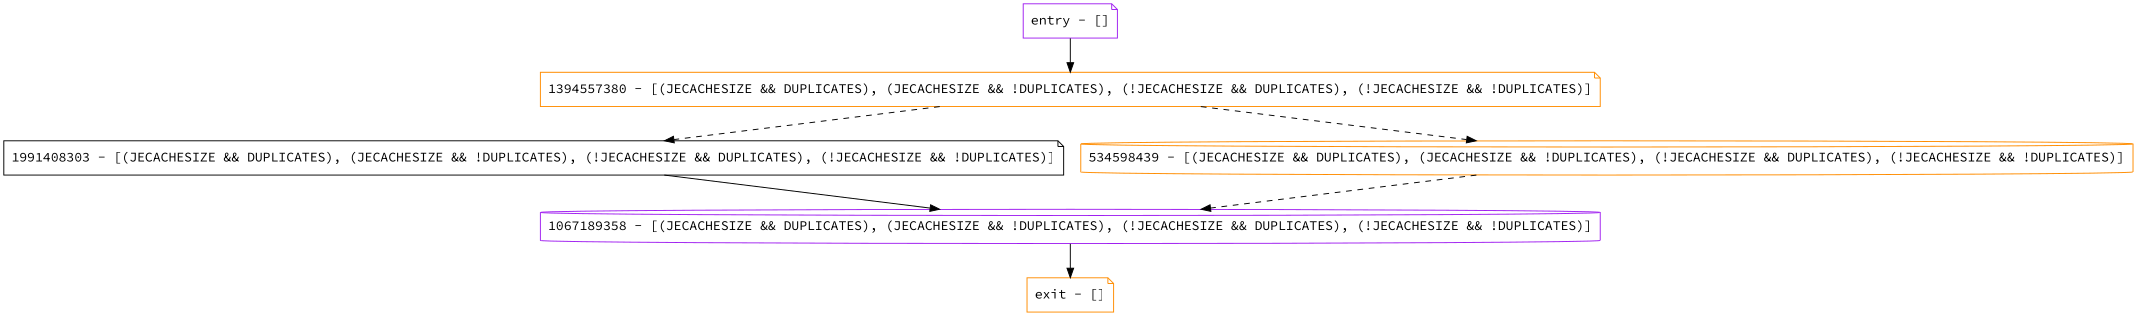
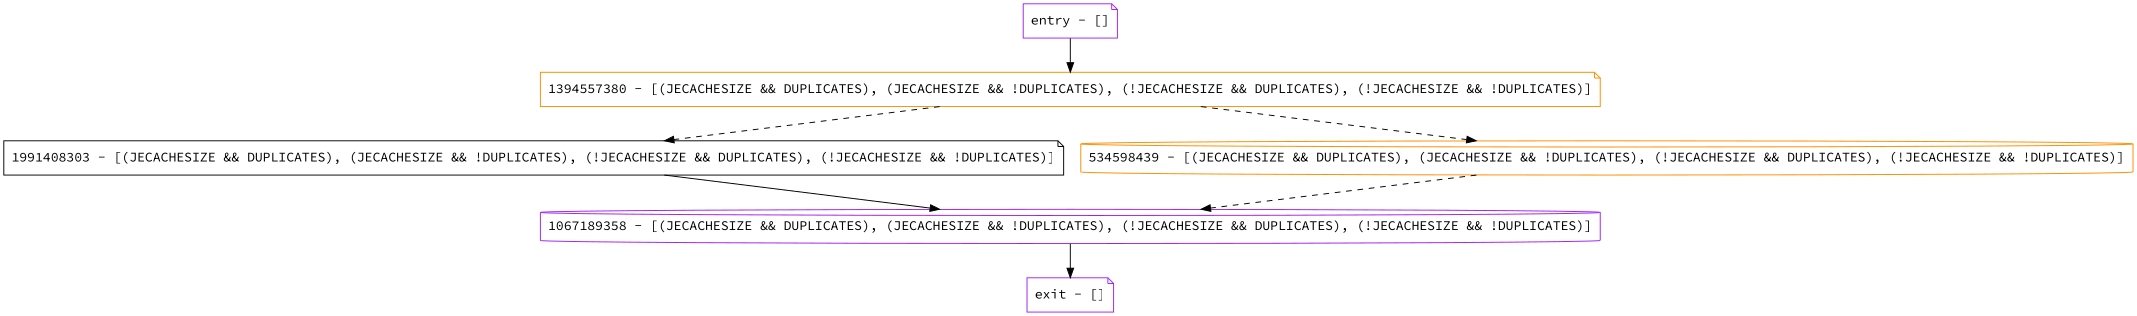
node "exit - []": color darkorange -> purple
